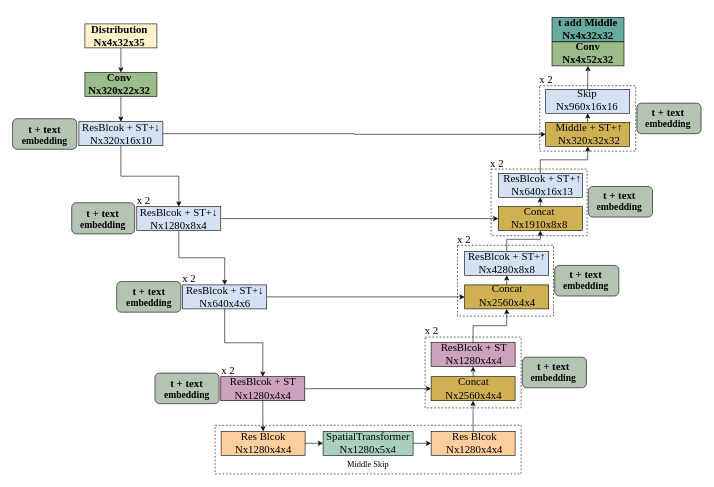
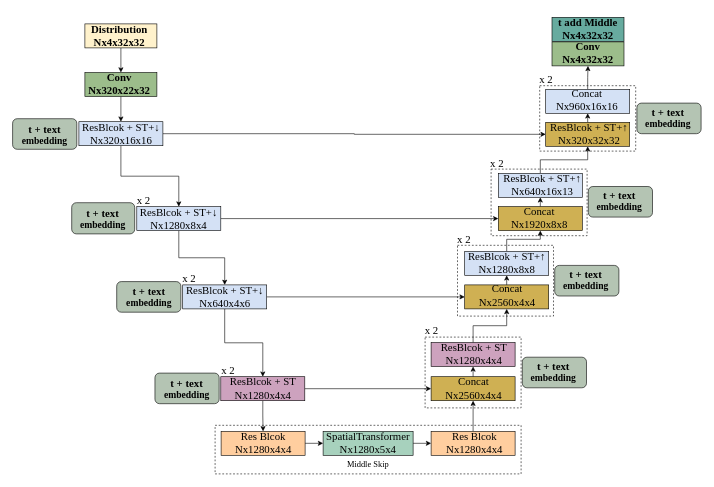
node "Distribution Nx4x32x35": label "Distribution Nx4x32x35" -> "Distribution Nx4x32x32"
node "Conv Nx4x52x32": label "Conv Nx4x52x32" -> "Conv Nx4x32x32"
node "Skip Nx960x16x16": label "Skip Nx960x16x16" -> "Concat Nx960x16x16"
node "ResBlcok + ST+↓ Nx320x16x10": label "ResBlcok + ST+↓ Nx320x16x10" -> "ResBlcok + ST+↓ Nx320x16x16"
node "Middle + ST+↑ Nx320x32x32": label "Middle + ST+↑ Nx320x32x32" -> "ResBlcok + ST+↑ Nx320x32x32"
node "Concat Nx1910x8x8": label "Concat Nx1910x8x8" -> "Concat Nx1920x8x8"
node "ResBlcok + ST+↑ Nx4280x8x8": label "ResBlcok + ST+↑ Nx4280x8x8" -> "ResBlcok + ST+↑ Nx1280x8x8"
